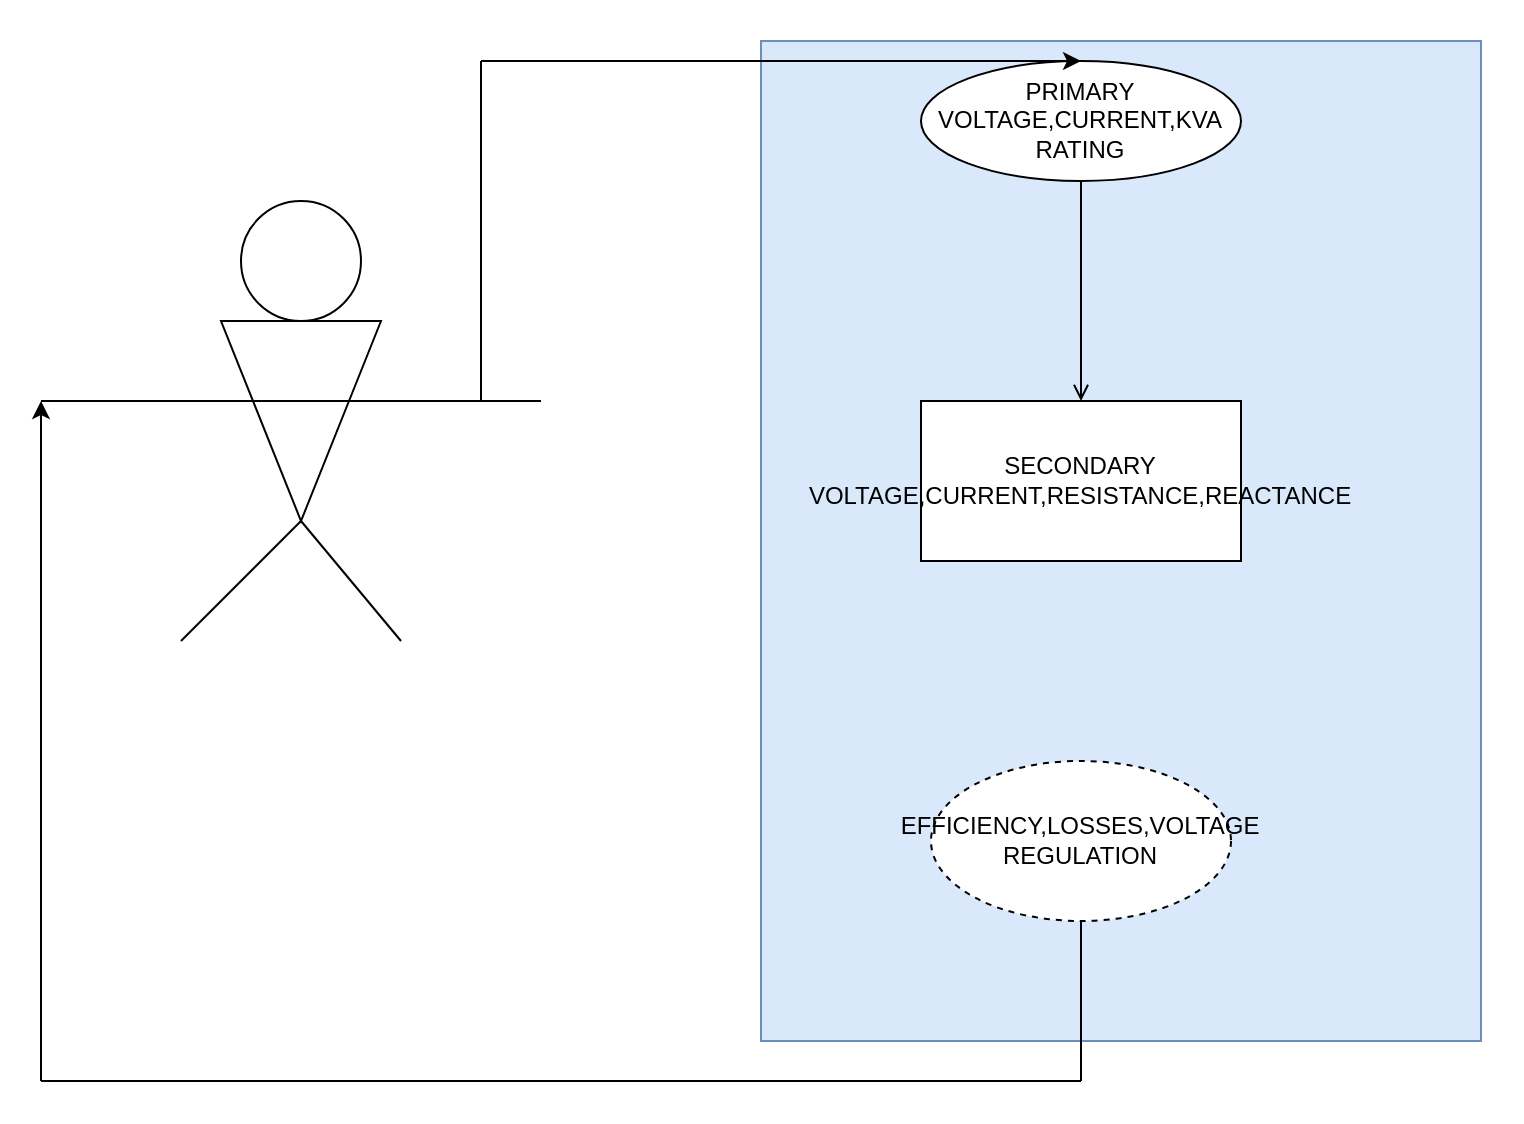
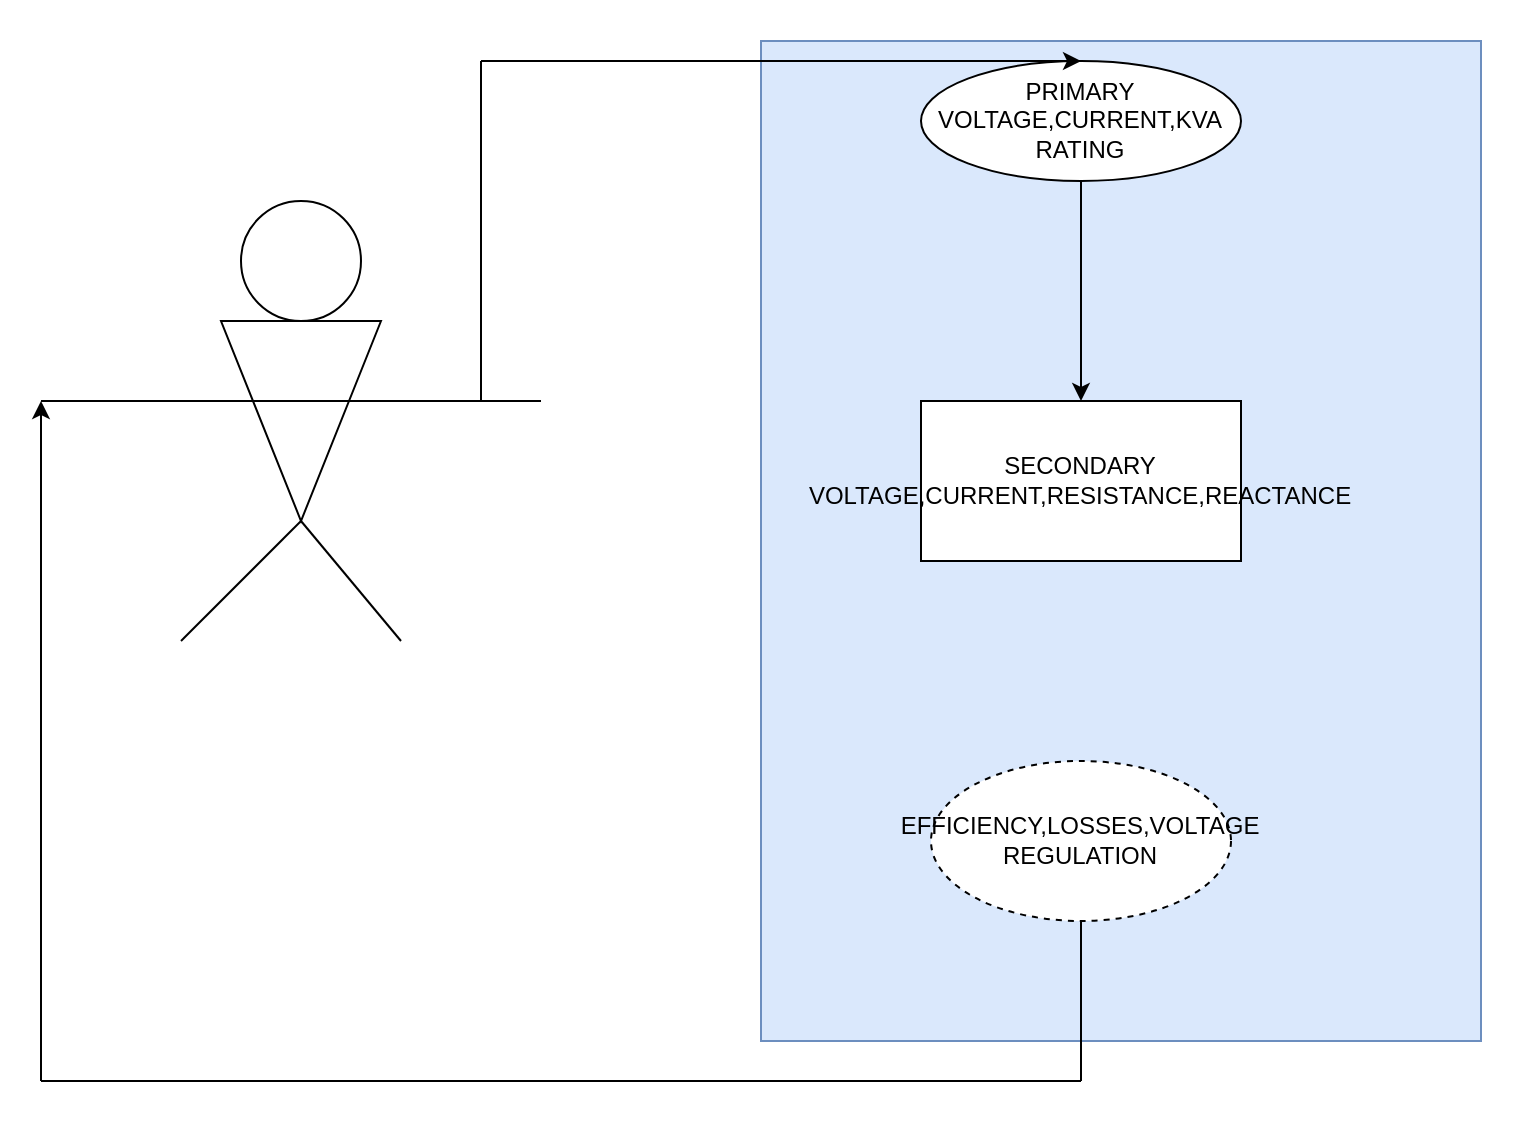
edge "PRIMARY VOLTAGE,CURRENT,KVA RATING" -> "SECONDARY VOLTAGE,CURRENT,RESISTANCE,REACTANCE": arrowhead open -> classic
